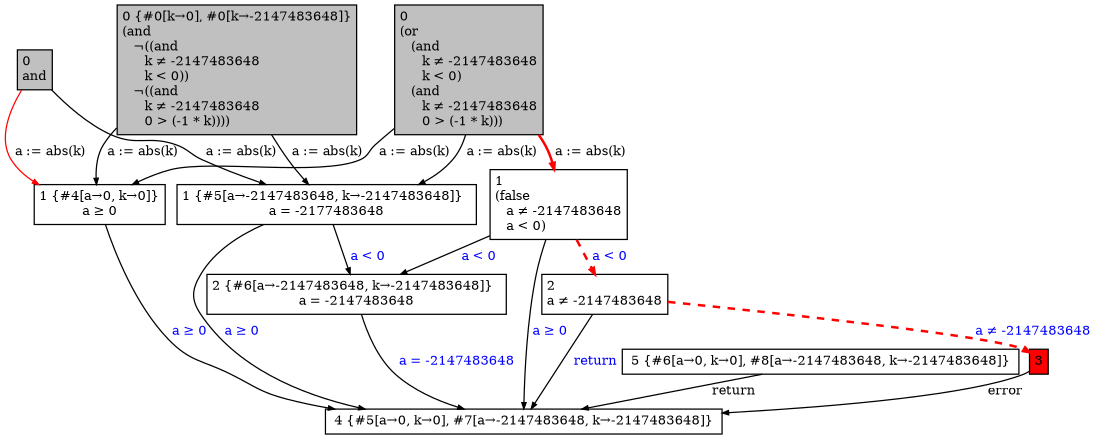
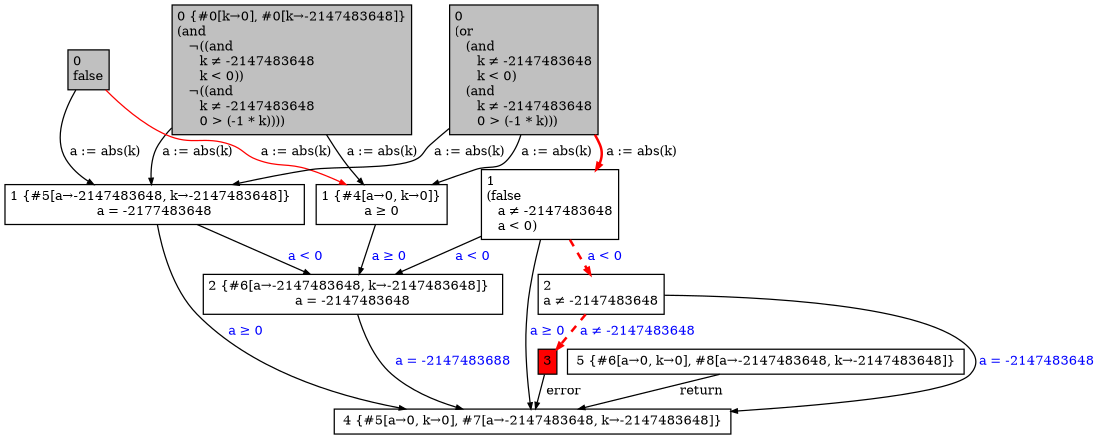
node "0 and": label "0 and" -> "0 false"
edge "1 {#4[a→0, k→0]} a ≥ 0" -> "4 {#5[a→0, k→0], #7[a→-2147483648, k→-2147483648]}": now "1 {#4[a→0, k→0]} a ≥ 0" -> "2 {#6[a→-2147483648, k→-2147483648]} a = -2147483648"
edge "2 {#6[a→-2147483648, k→-2147483648]} a = -2147483648" -> "4 {#5[a→0, k→0], #7[a→-2147483648, k→-2147483648]}": label " a = -2147483648" -> " a = -2147483688"
edge "2 a ≠ -2147483648" -> "4 {#5[a→0, k→0], #7[a→-2147483648, k→-2147483648]}": label " return" -> " a = -2147483648"
